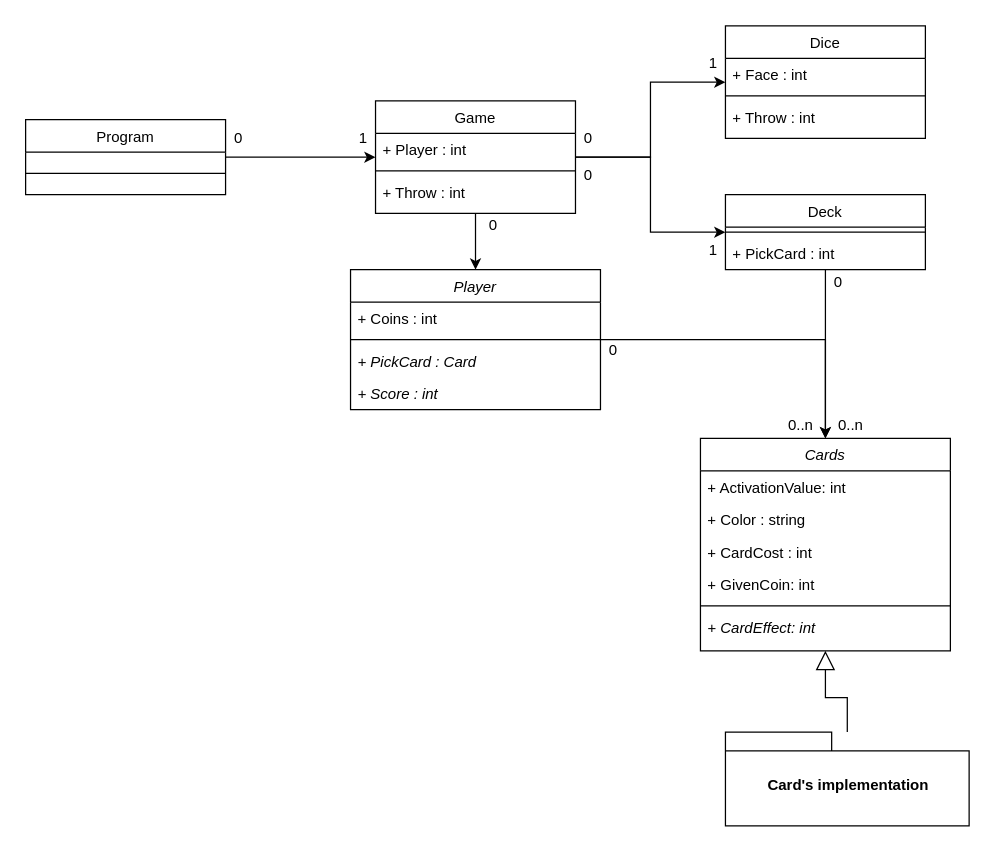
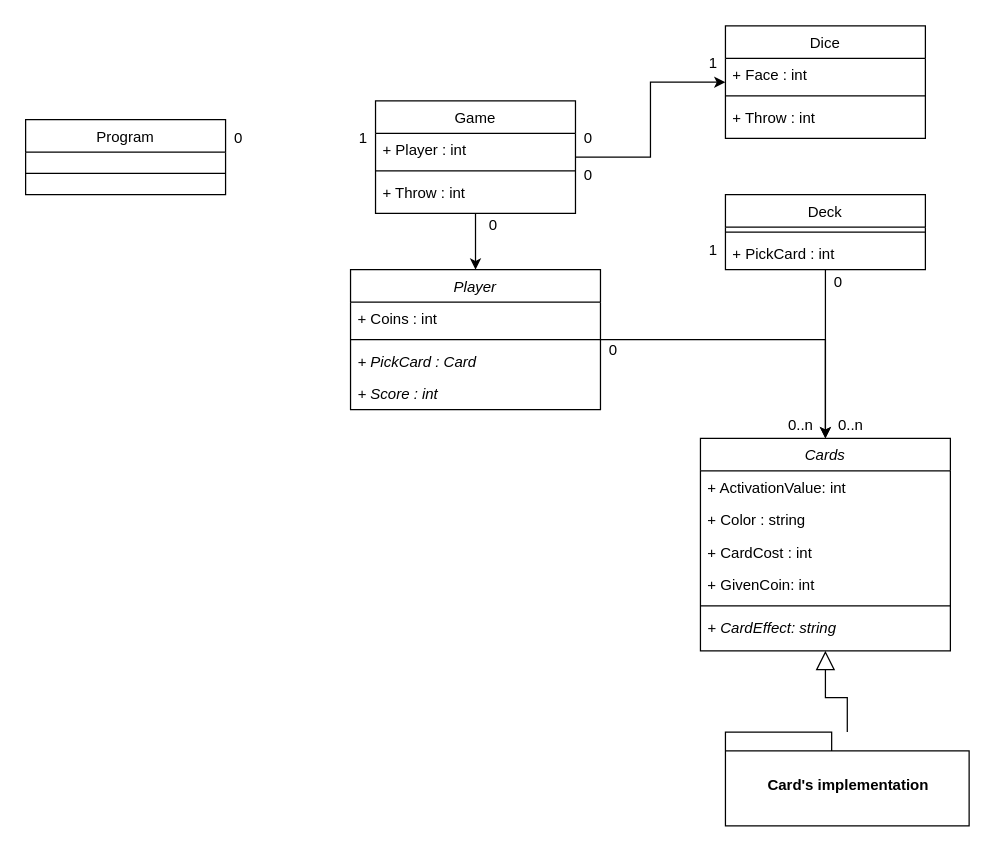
edge "Program" -> "Game": removed
edge "Game" -> "Deck": removed
node "+ CardEffect: int": label "+ CardEffect: int" -> "+ CardEffect: string"
